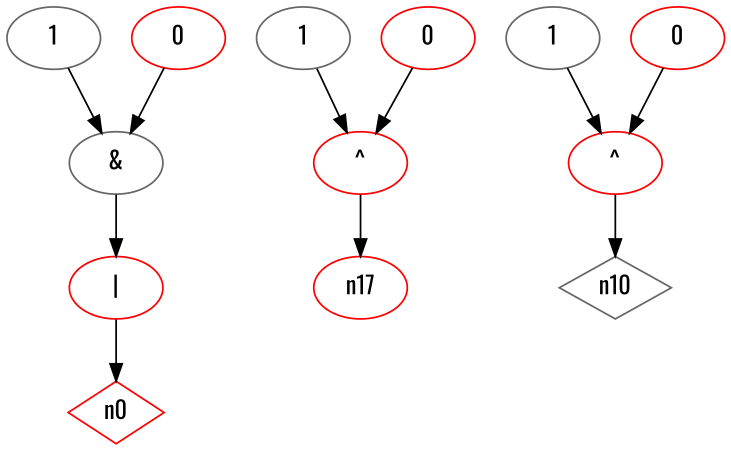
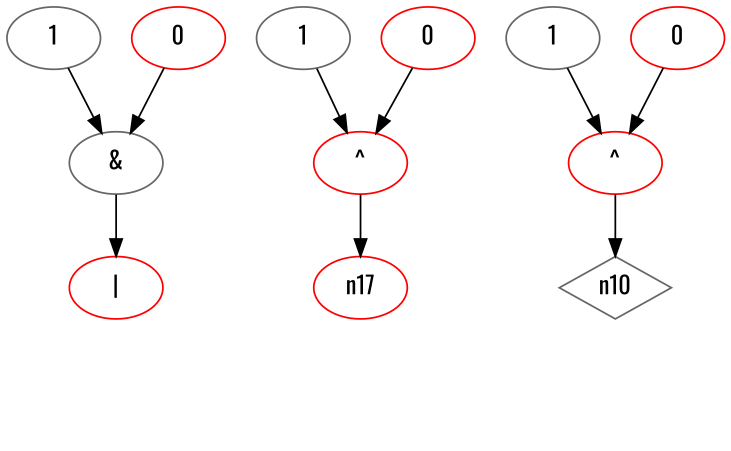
node "n0": removed
